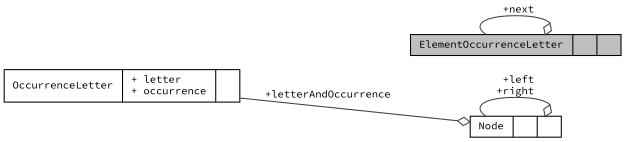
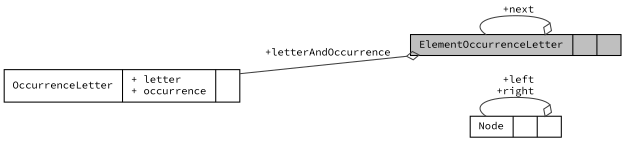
edge "OccurrenceLetter" -> "Node": now "OccurrenceLetter" -> "ElementOccurrenceLetter"
